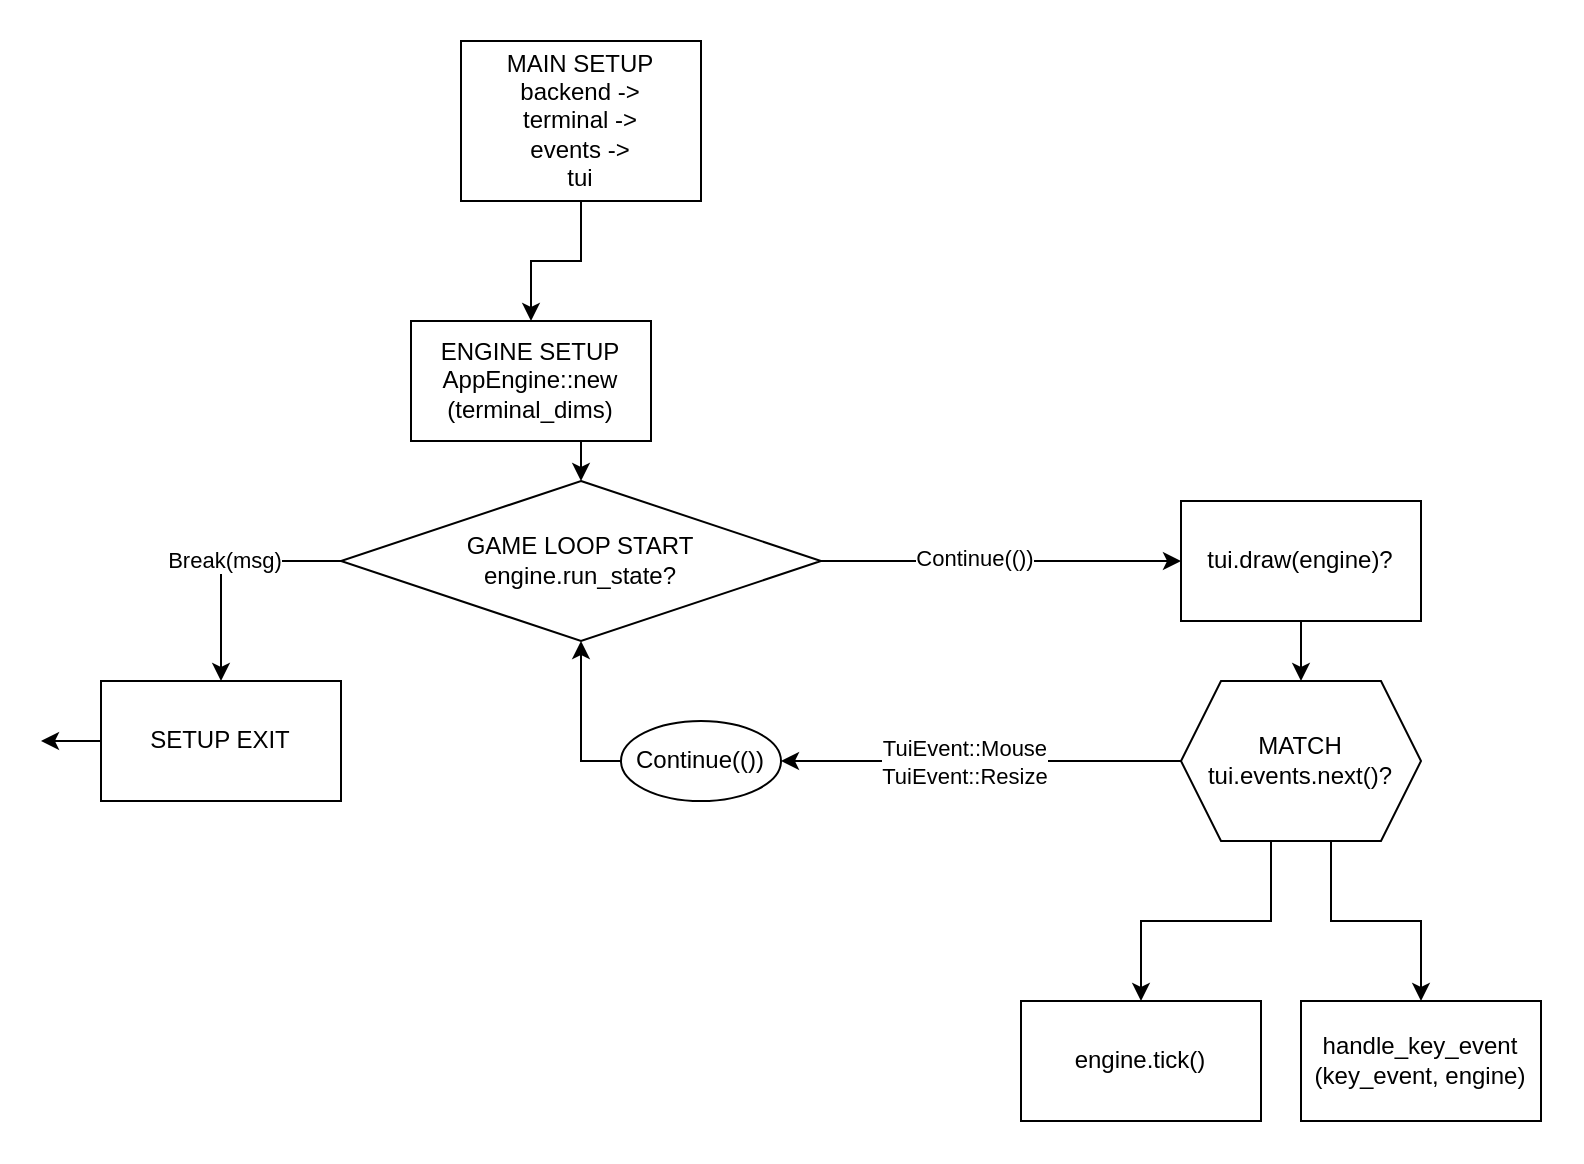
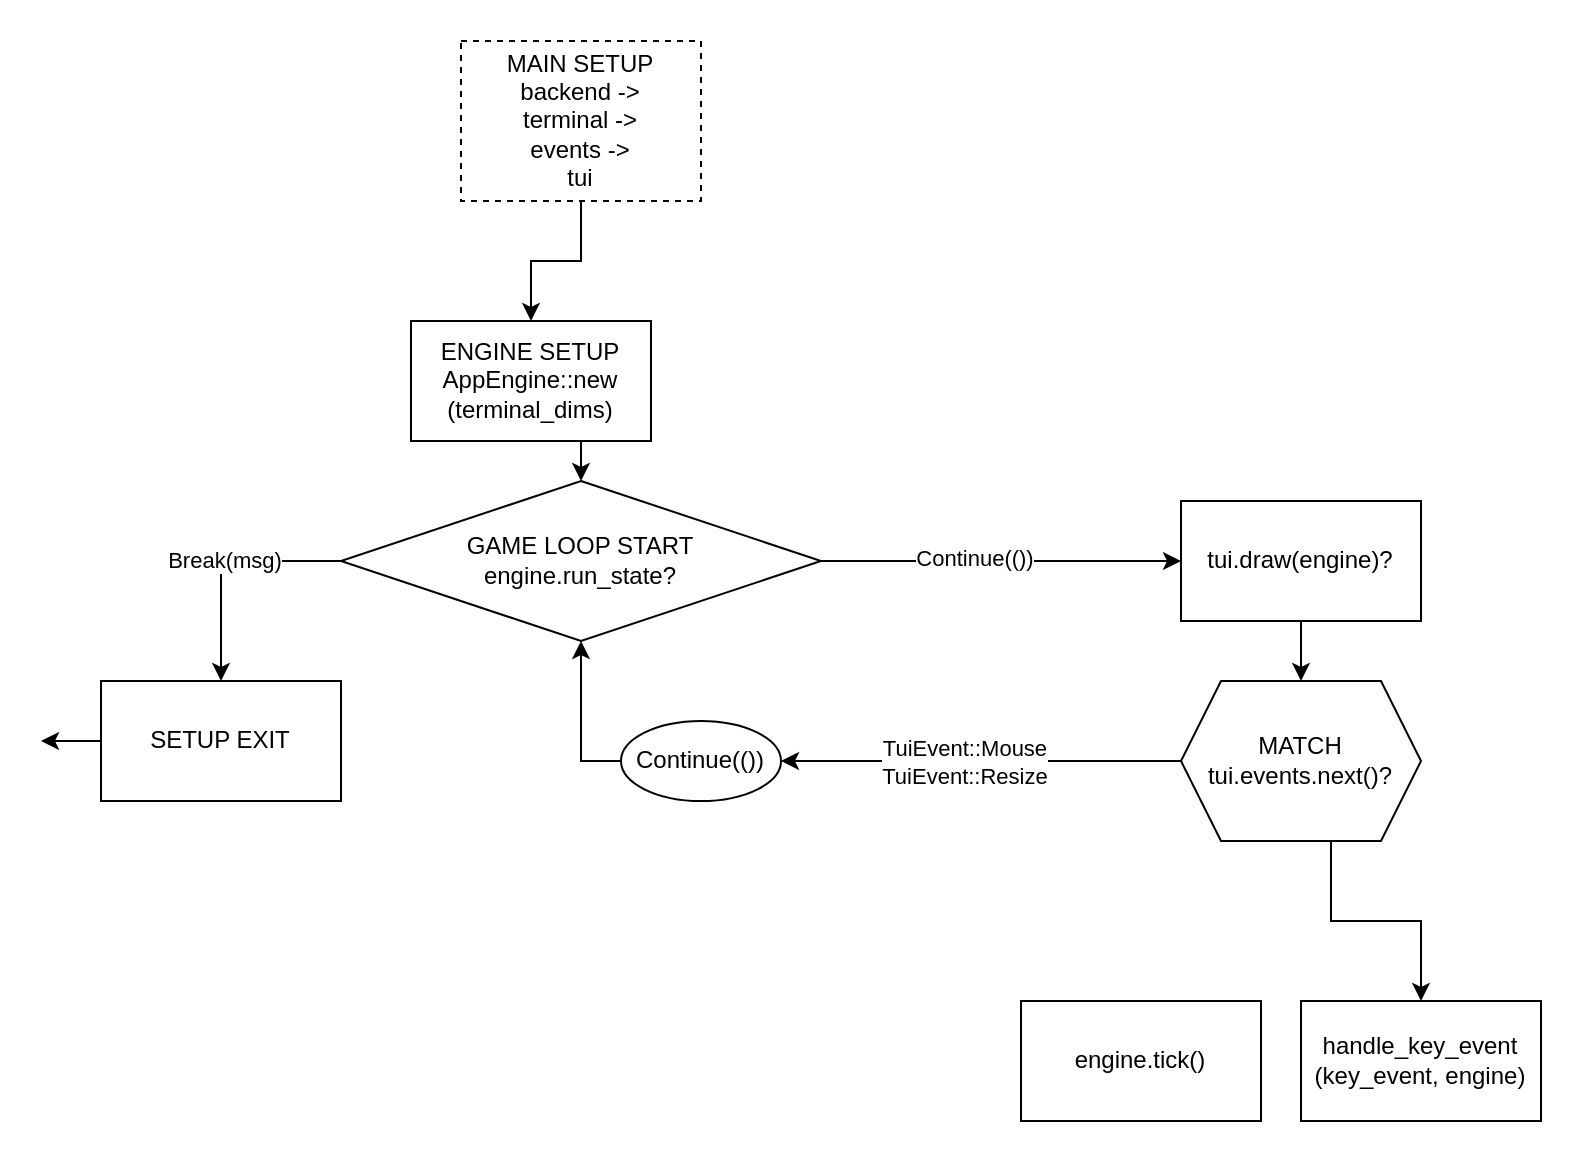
node "MAIN SETUP backend -> terminal -> events -> tui": style solid -> dashed
edge "MATCH tui.events.next()?" -> "engine.tick()": removed
